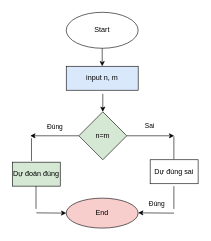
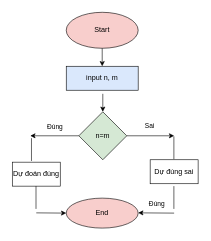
node "Start": fillcolor #ffffff -> #f8cecc
node "Dự đoán đúng": fillcolor #d5e8d4 -> #ffffff
